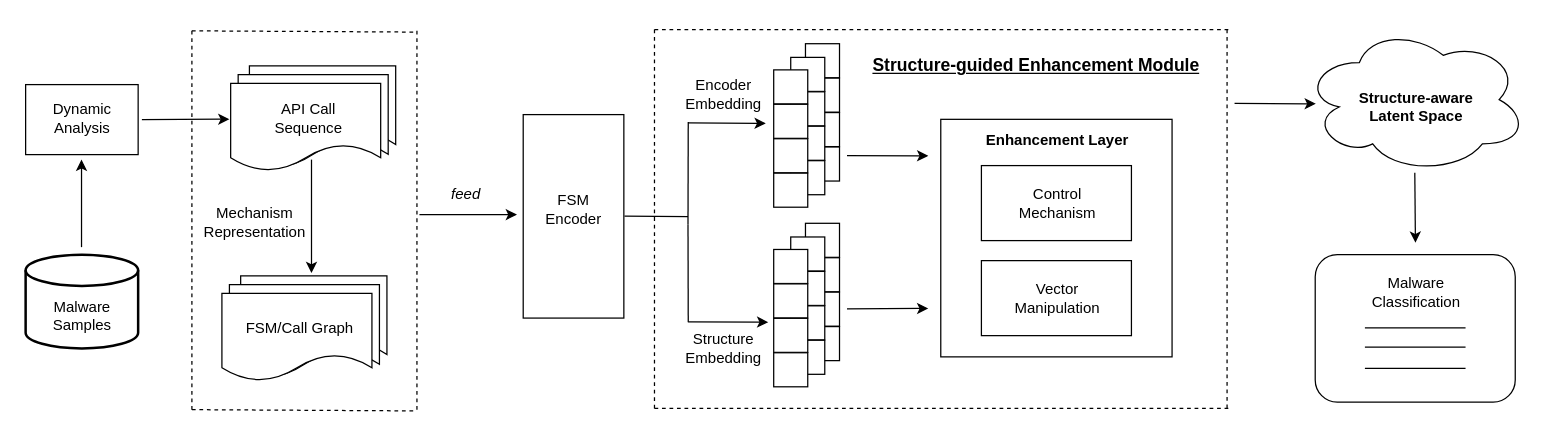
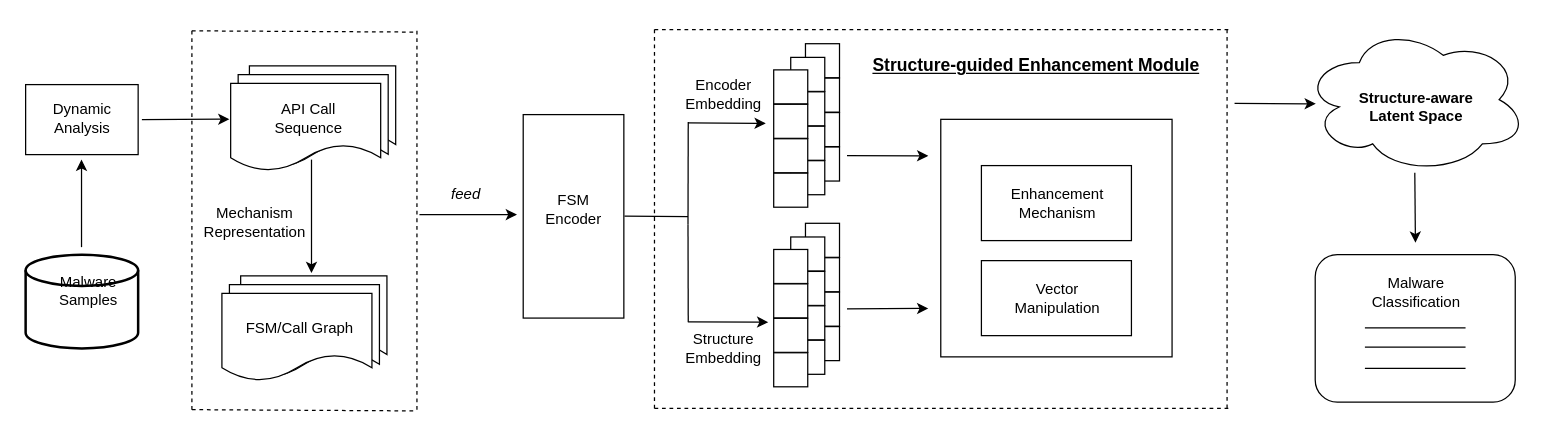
node "Enhancement Layer": removed
node "Control Mechanism": label "Control Mechanism" -> "Enhancement Mechanism"
node "Malware Samples": moved (82, 316) -> (88, 291)
